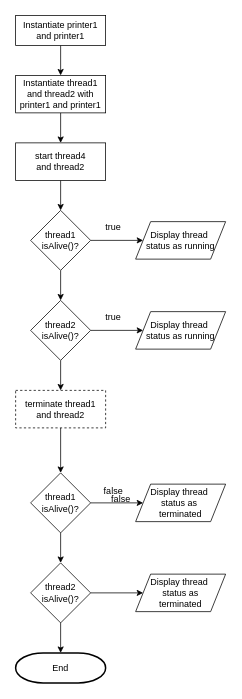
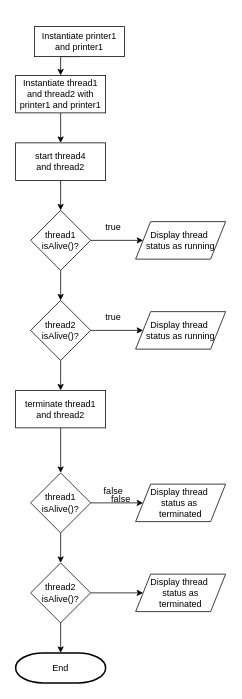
node "Instantiate printer1 and printer1": moved (60, 30) -> (79, 42)
node "terminate thread1 and thread2": style dashed -> solid
